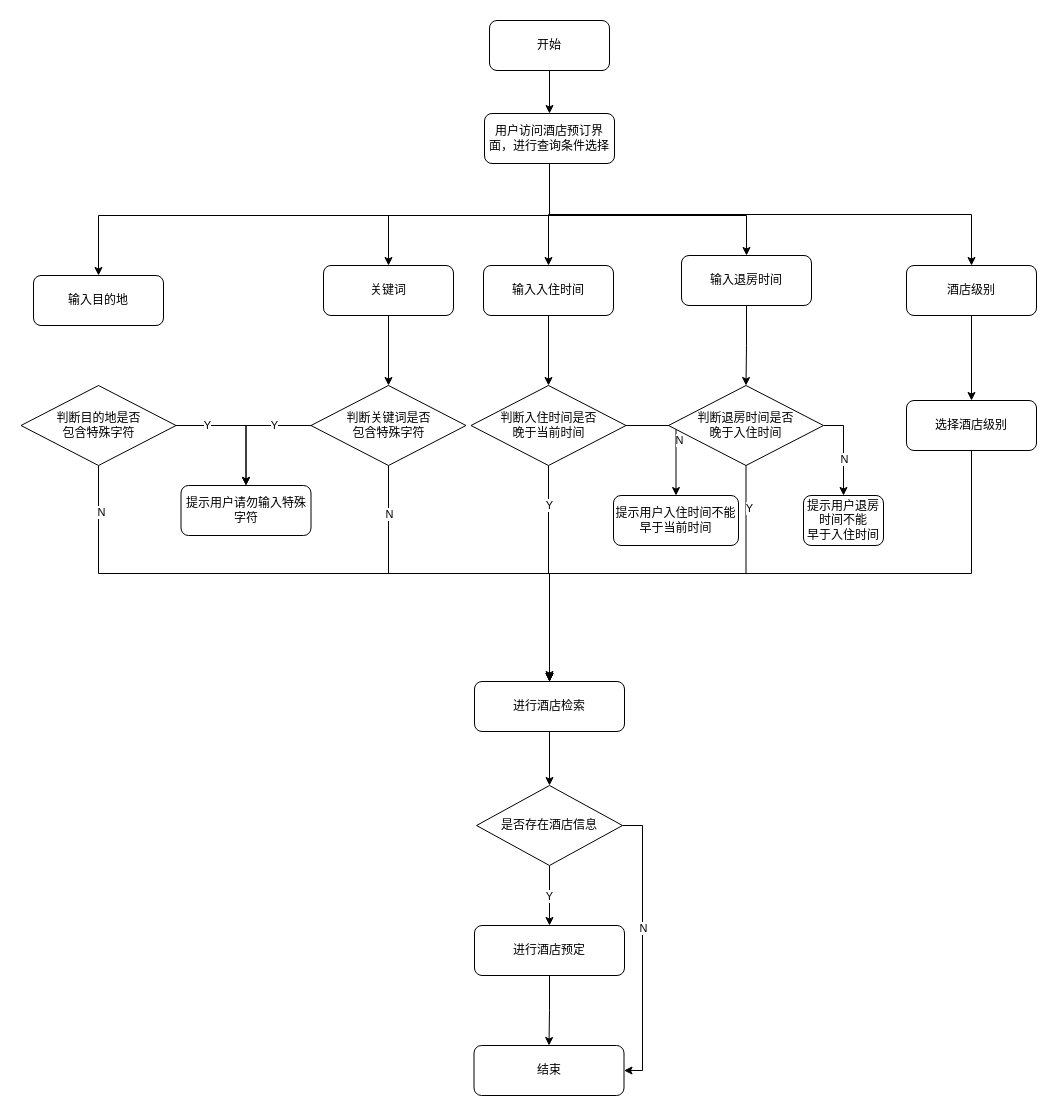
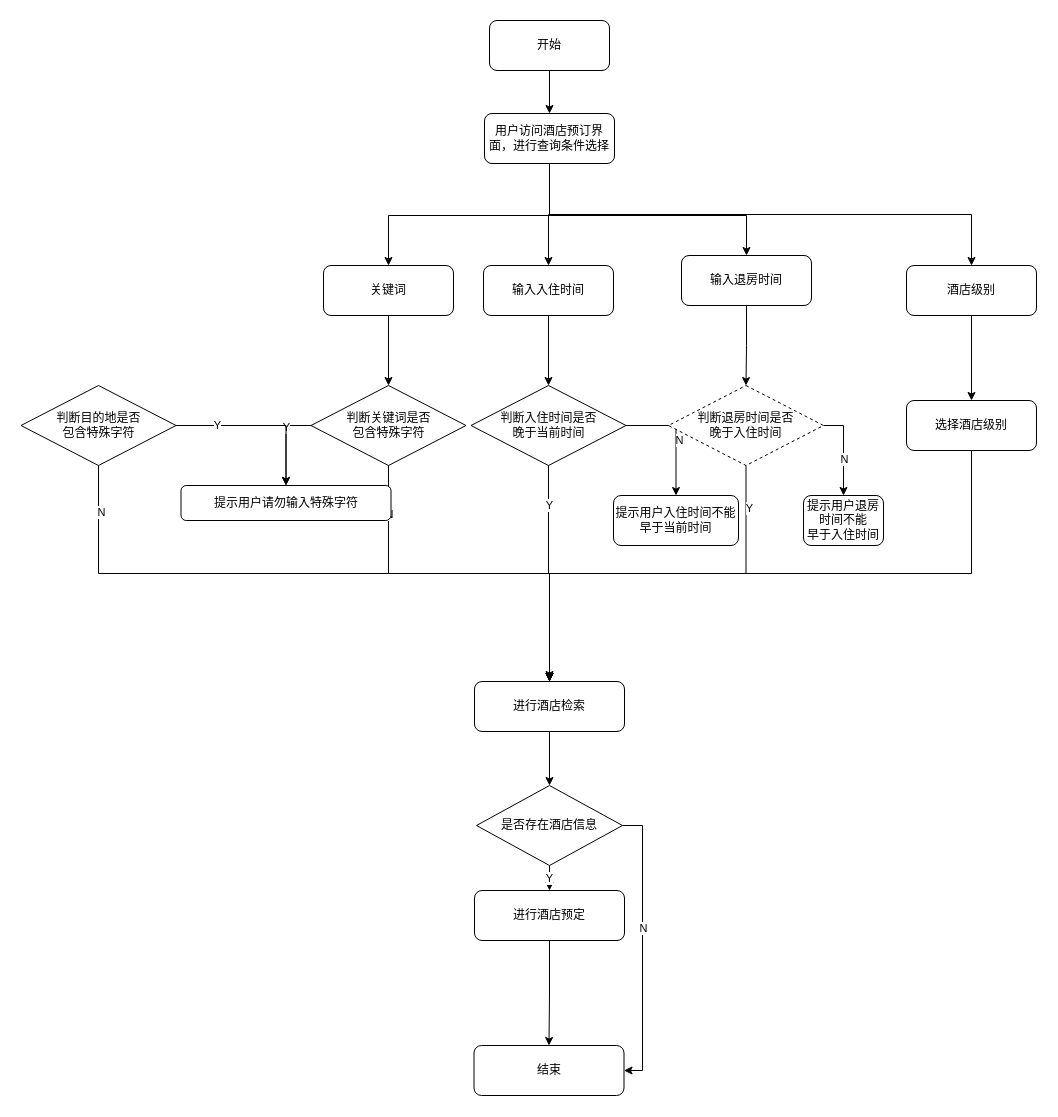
edge "用户访问酒店预订界面，进行查询条件选择" -> "输入目的地": removed
node "输入目的地": removed
node "判断退房时间是否 晚于入住时间": style solid -> dashed
node "提示用户请勿输入特殊字符": size 130x50 -> 210x35
node "进行酒店预定": moved (550, 951) -> (550, 916)
